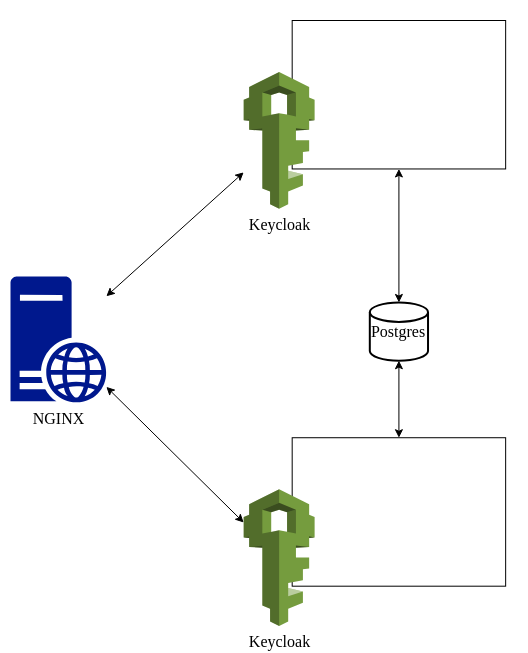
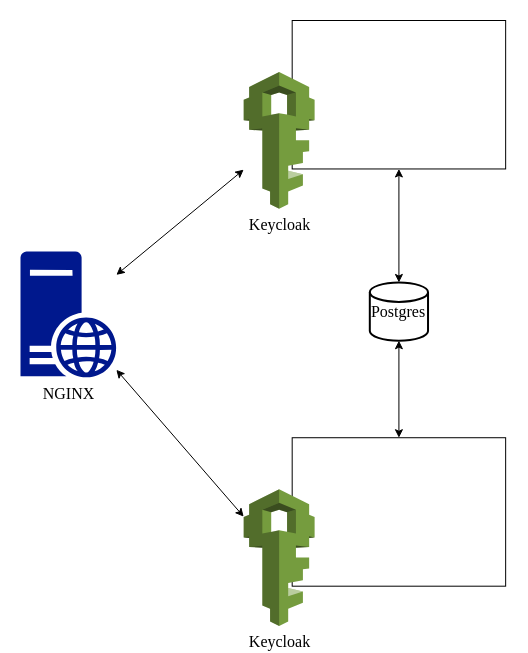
node "Postgres": moved (399, 332) -> (399, 312)
node "NGINX": moved (58, 340) -> (68, 315)
